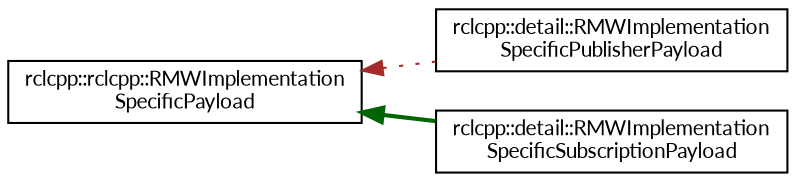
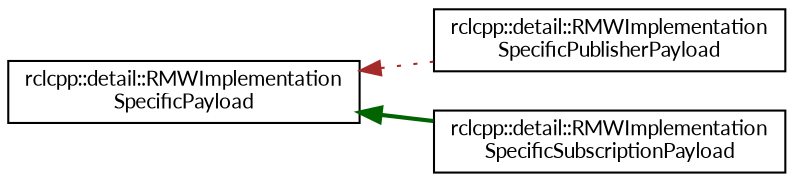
node "rclcpp::rclcpp::RMWImplementation SpecificPayload": label "rclcpp::rclcpp::RMWImplementation SpecificPayload" -> "rclcpp::detail::RMWImplementation SpecificPayload"
